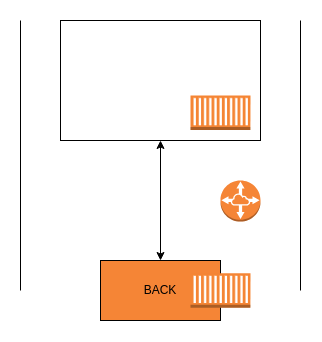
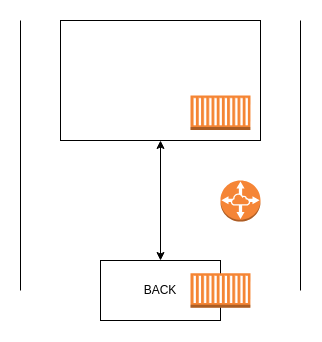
node "BACK": fillcolor #f58536 -> #ffffff
